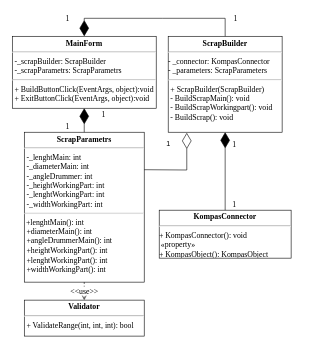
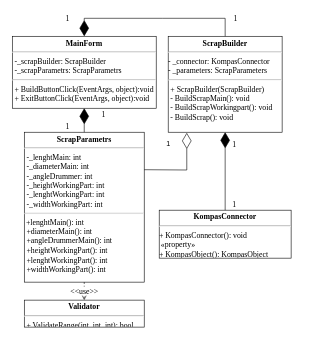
node "Validator + ValidateRange(int, int, int): bool": size 120x36 -> 120x27
